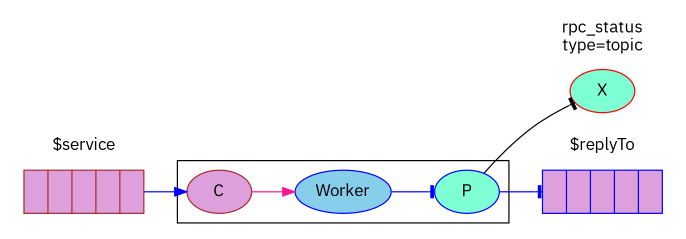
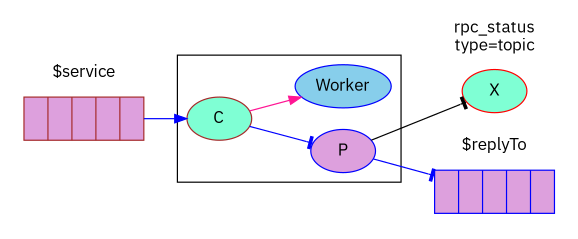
node "C": fillcolor plum -> aquamarine
edge "Worker" -> "P": now "C" -> "P"
node "P": fillcolor aquamarine -> plum
